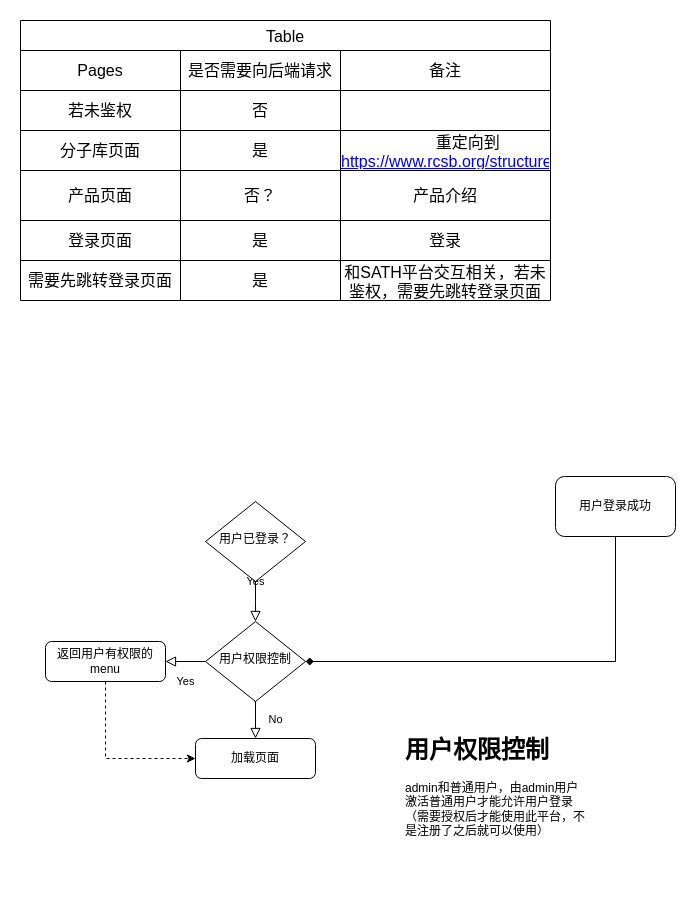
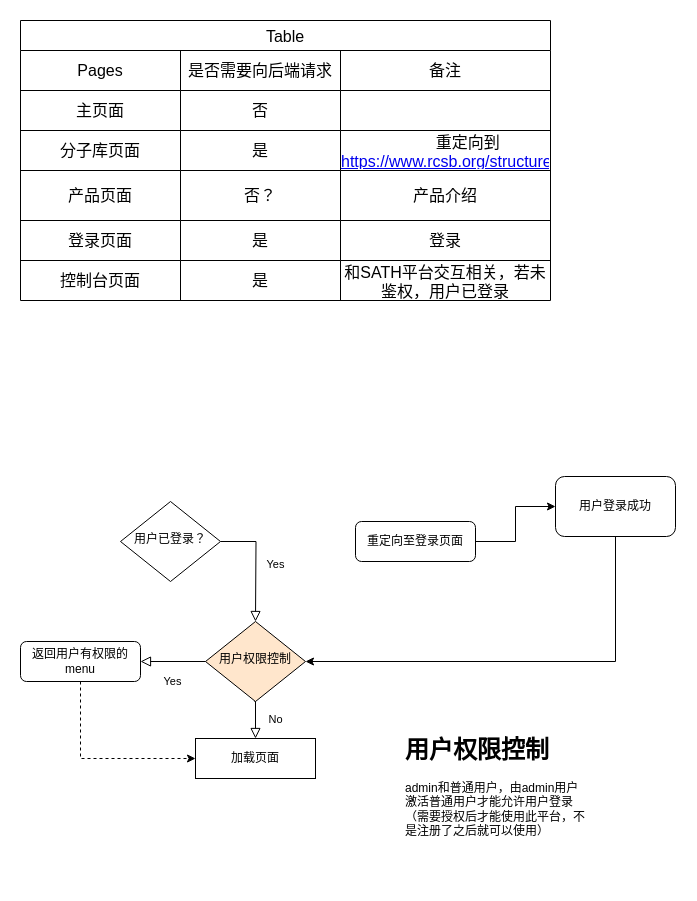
node "若未鉴权": label "若未鉴权" -> "主页面"
node "需要先跳转登录页面": label "需要先跳转登录页面" -> "控制台页面"
node "和SATH平台交互相关，若未鉴权，需要先跳转登录页面": label "和SATH平台交互相关，若未鉴权，需要先跳转登录页面" -> "和SATH平台交互相关，若未鉴权，用户已登录"
edge "重定向至登录页面" -> "用户登录成功": added
node "用户已登录？": moved (256, 542) -> (171, 542)
node "重定向至登录页面": added
node "返回用户有权限的menu": moved (106, 662) -> (81, 662)
node "用户权限控制": fillcolor #ffffff -> #ffe6cc
edge "用户登录成功" -> "用户权限控制": arrowhead diamond -> classic
node "加载页面": shape rounded rectangle -> rectangle
